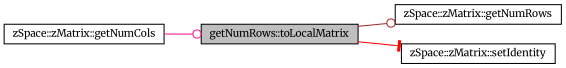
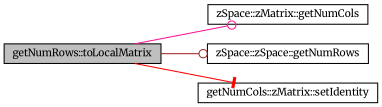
node "zSpace::zMatrix::getNumRows": label "zSpace::zMatrix::getNumRows" -> "zSpace::zSpace::getNumRows"
edge "zSpace::zMatrix::getNumCols" -> "getNumRows::toLocalMatrix": reversed
node "zSpace::zMatrix::setIdentity": label "zSpace::zMatrix::setIdentity" -> "getNumCols::zMatrix::setIdentity"
